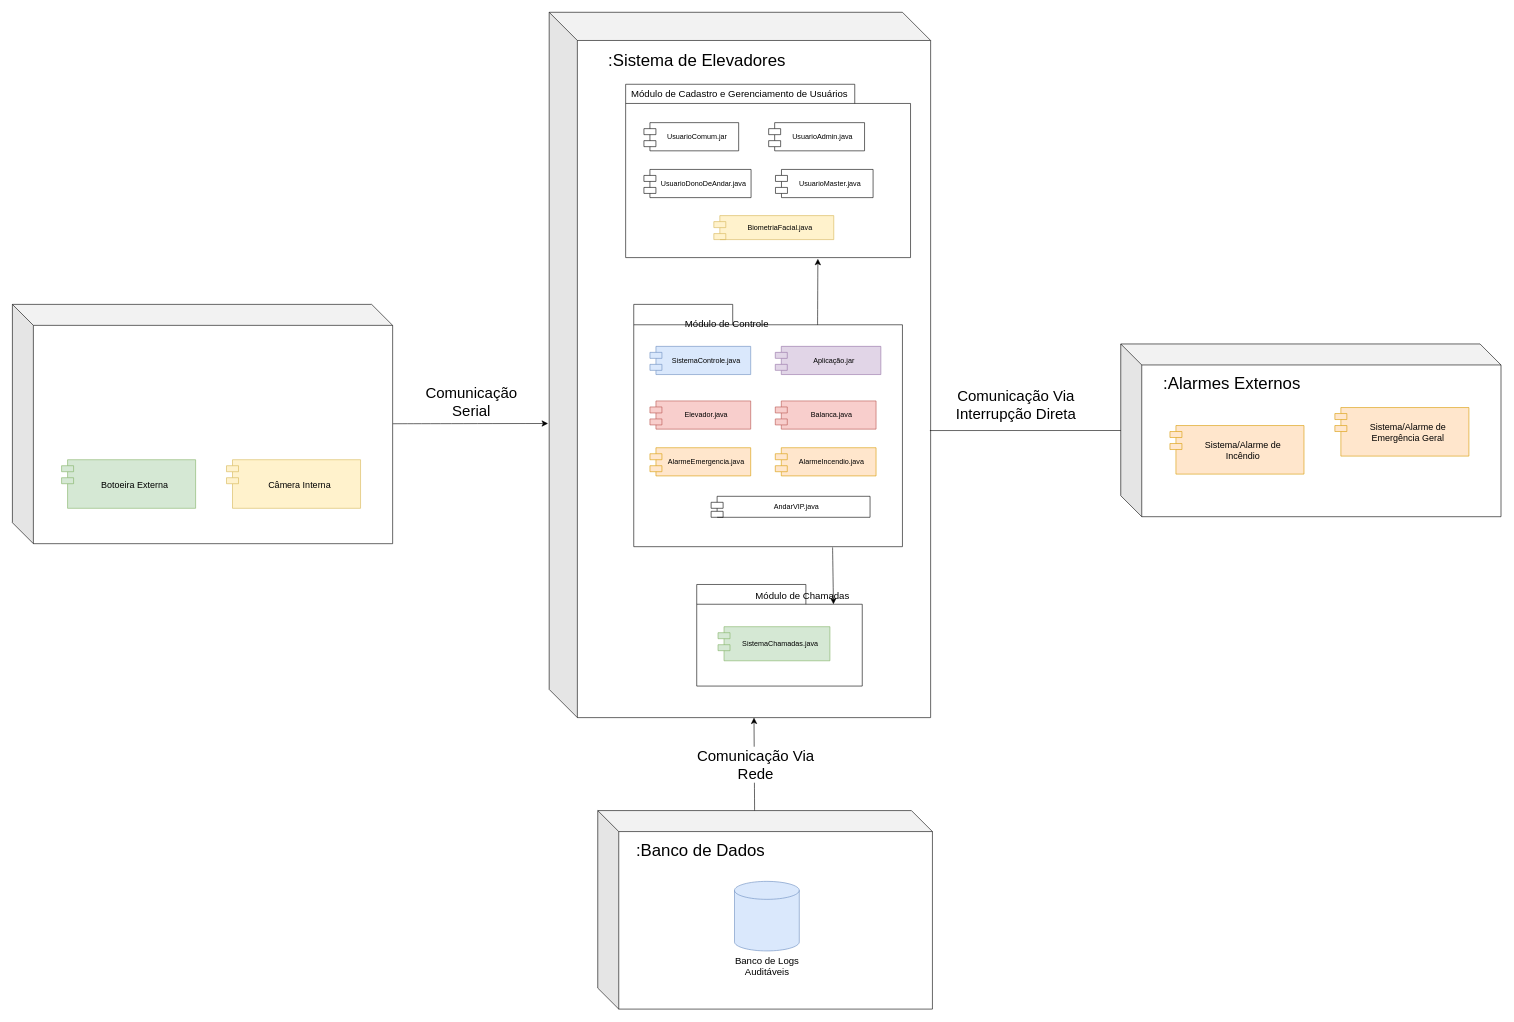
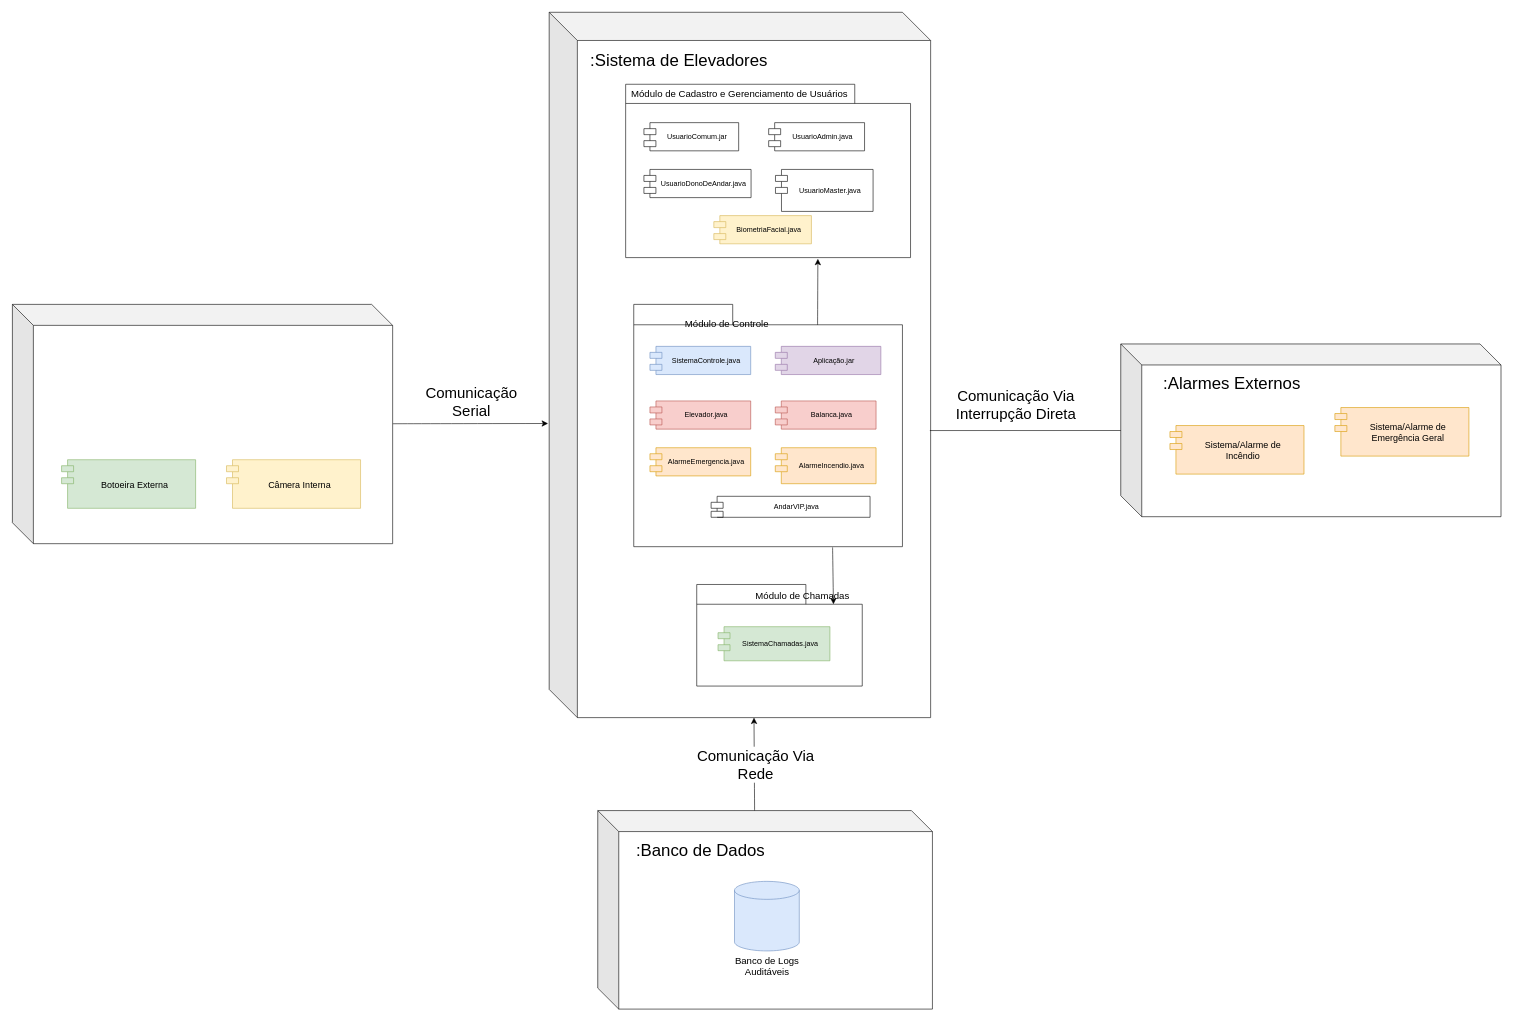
node ":Sistema de Elevadores": moved (697, 60) -> (679, 60)
node "UsuarioMaster.java": size 98x28 -> 98x42
node "BiometriaFacial.java": size 120x24 -> 98x28
node "AlarmeIncendio.java": size 101x28 -> 101x36
